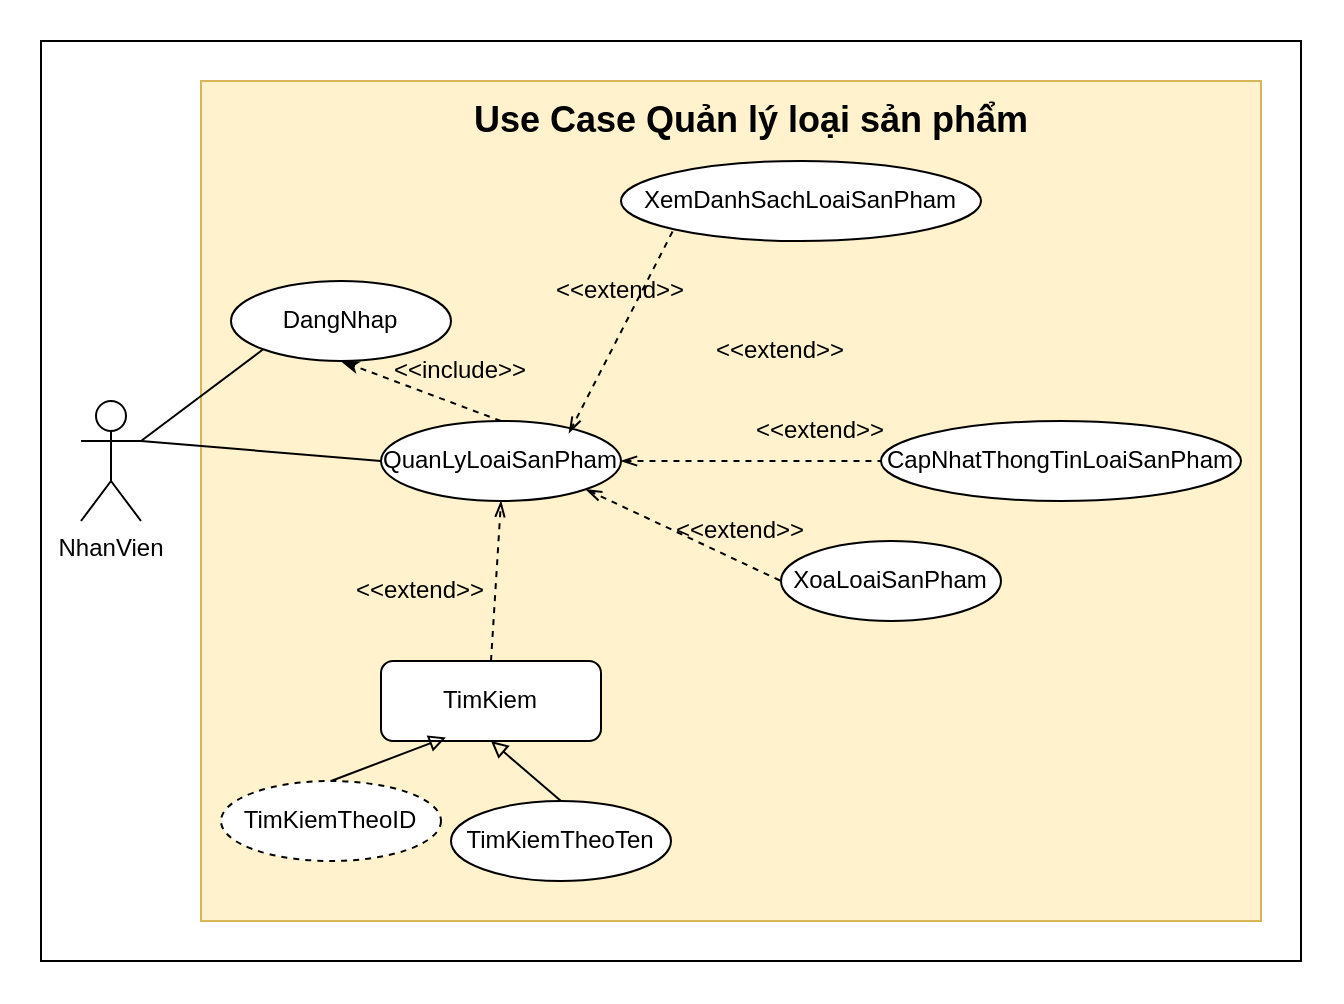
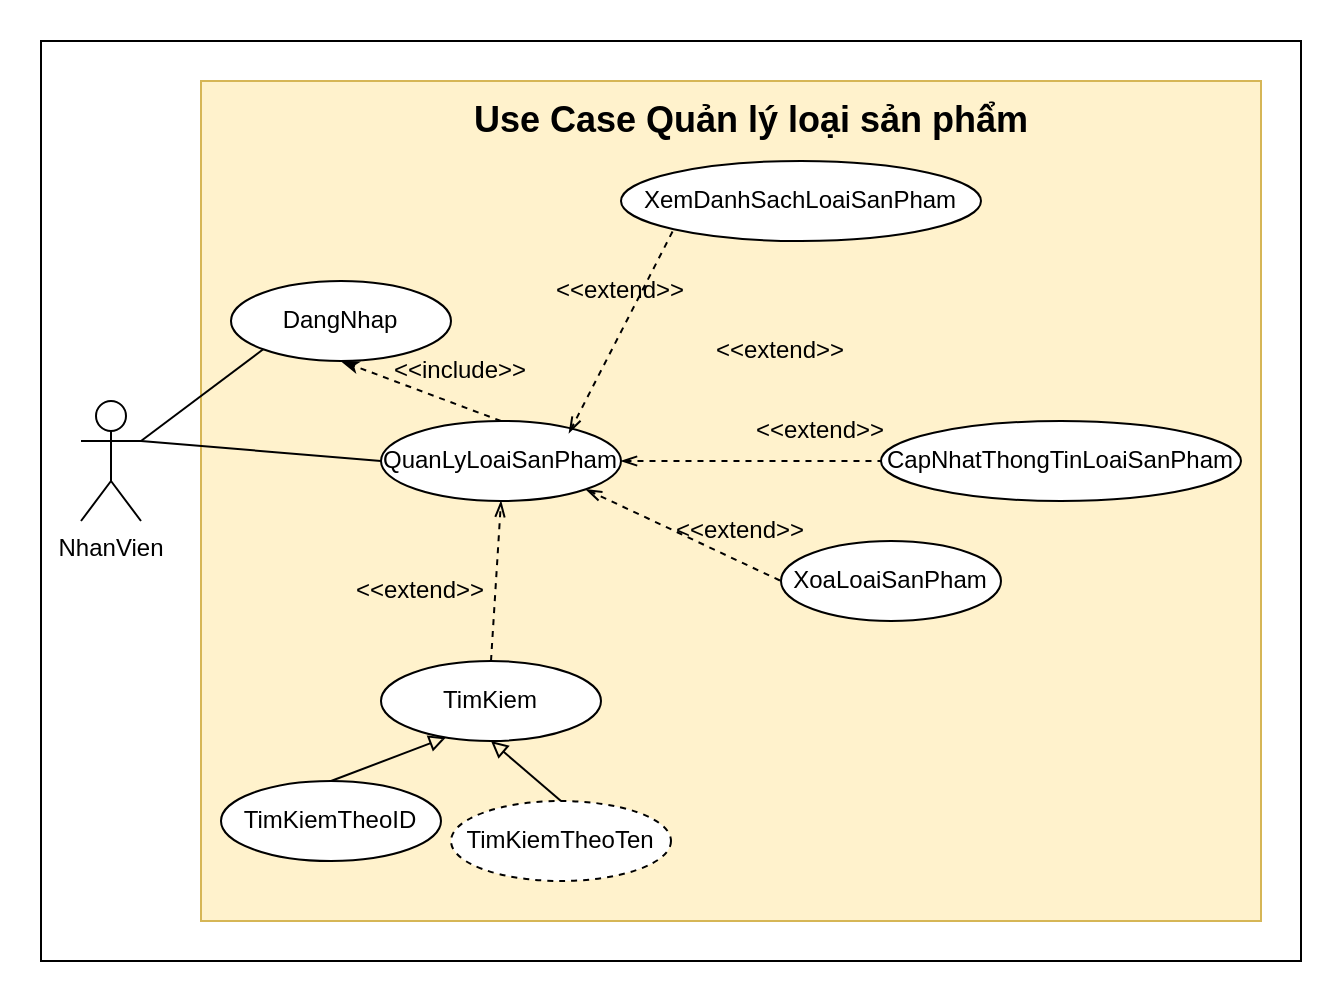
node "TimKiem": shape rounded rectangle -> ellipse
node "TimKiemTheoID": style dashed -> solid
node "TimKiemTheoTen": style solid -> dashed
